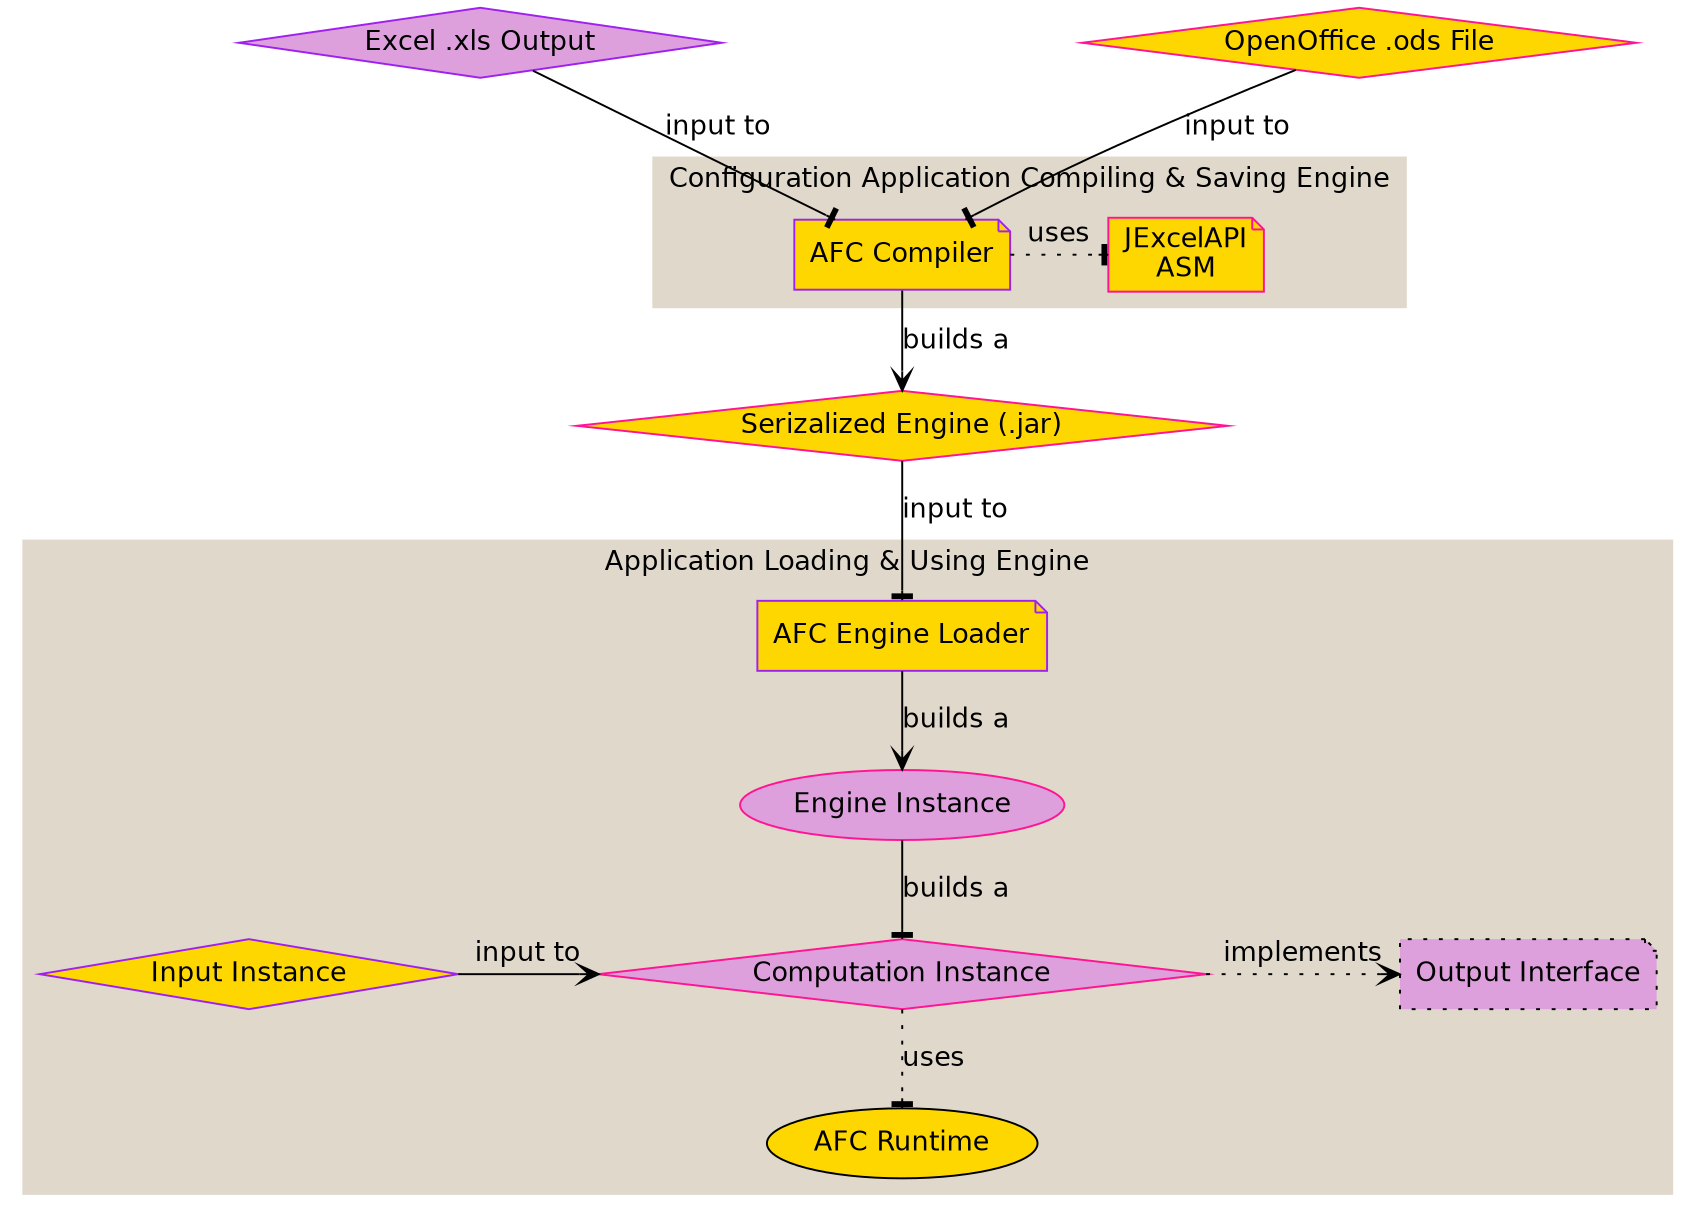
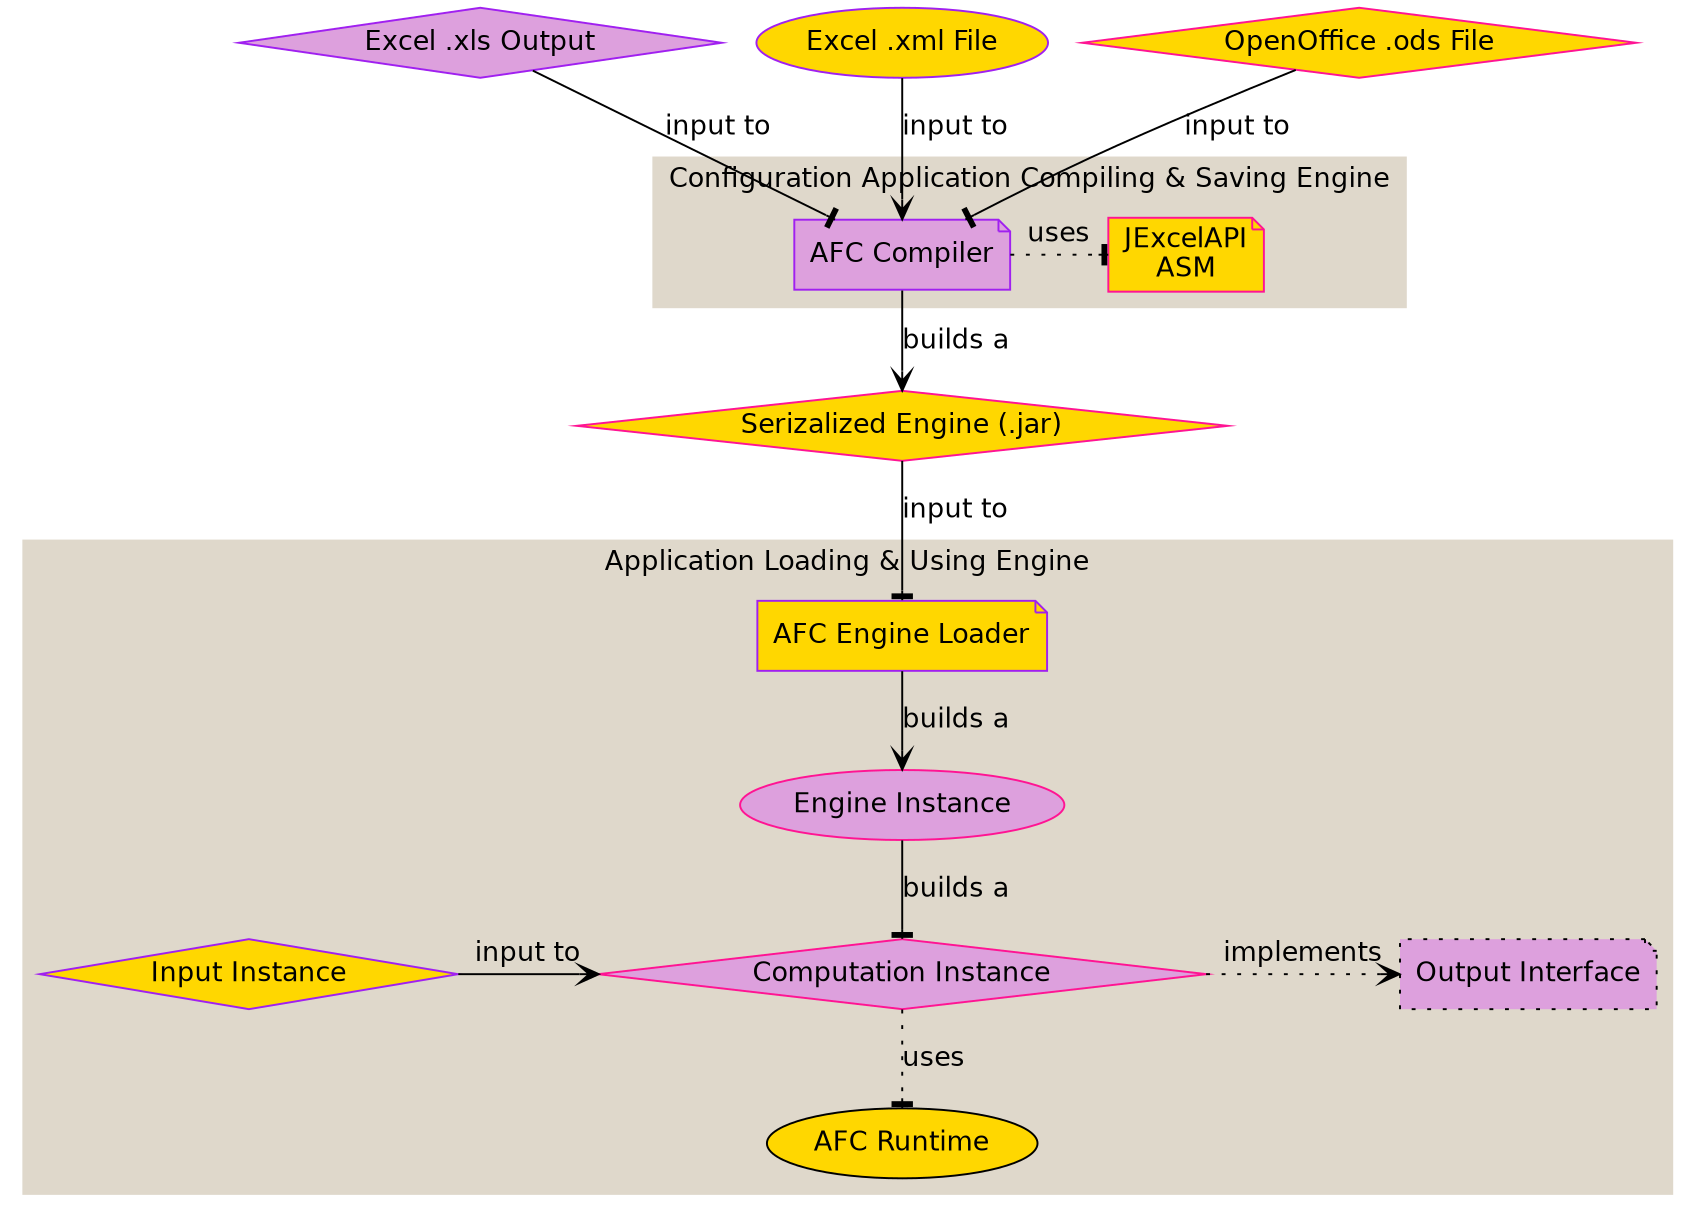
node "Excel .xml File": added
node "AFC Compiler": fillcolor gold -> plum
